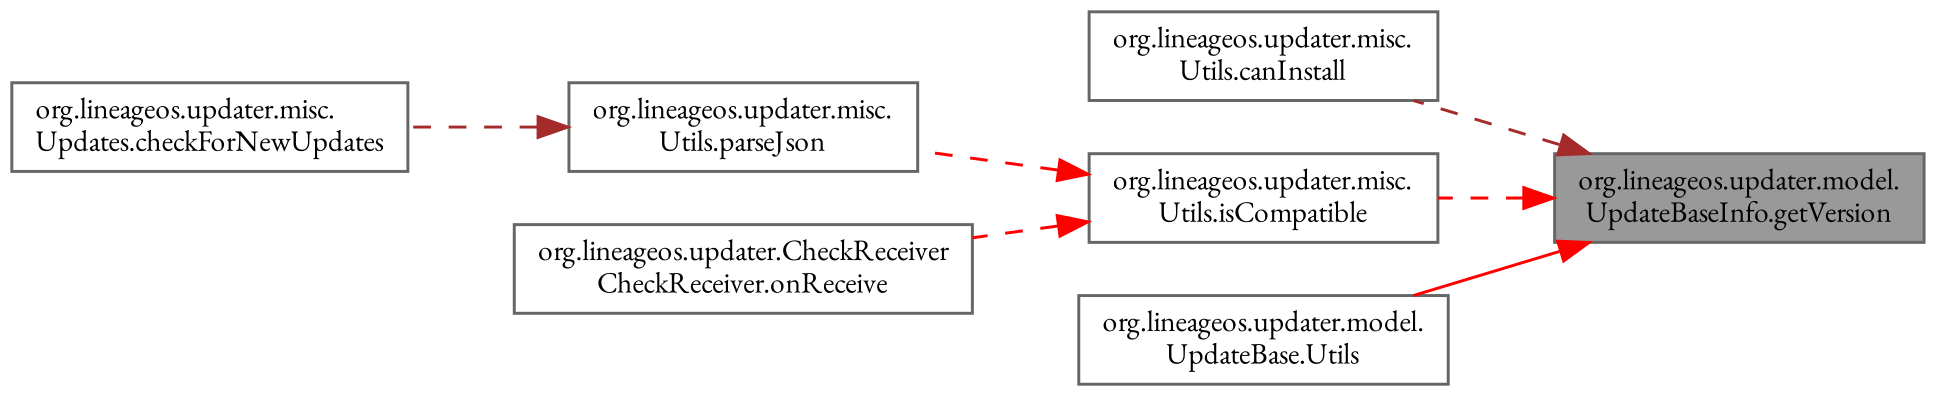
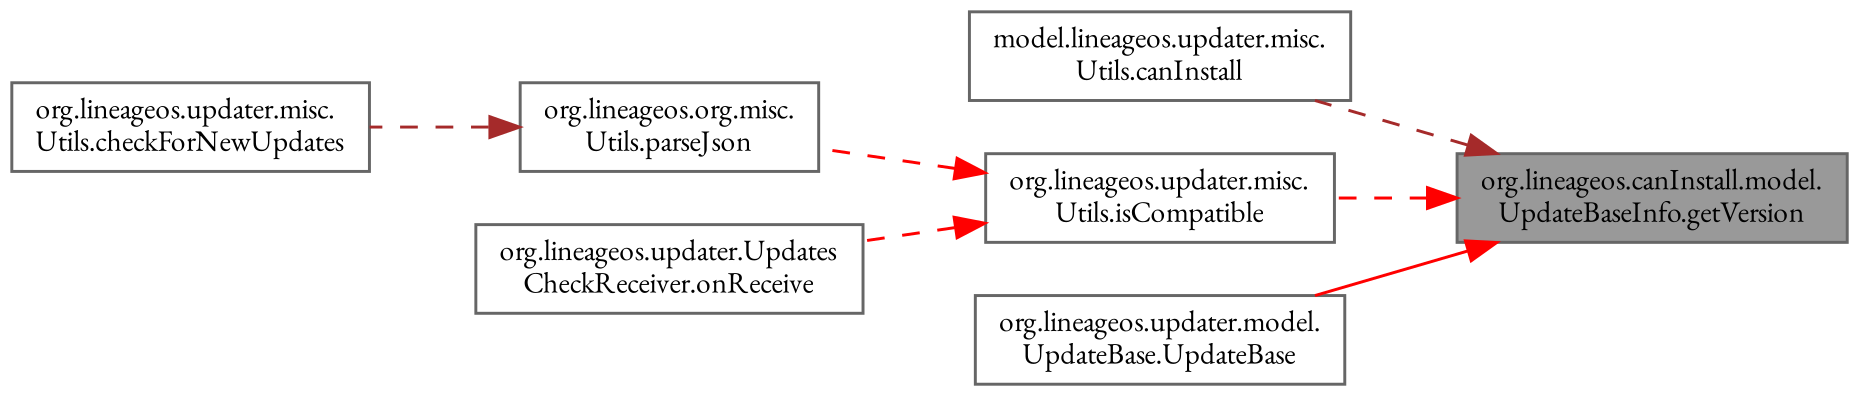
node "org.lineageos.updater.misc. Utils.canInstall": label "org.lineageos.updater.misc. Utils.canInstall" -> "model.lineageos.updater.misc. Utils.canInstall"
node "org.lineageos.updater.misc. Updates.checkForNewUpdates": label "org.lineageos.updater.misc. Updates.checkForNewUpdates" -> "org.lineageos.updater.misc. Utils.checkForNewUpdates"
node "org.lineageos.updater.misc. Utils.parseJson": label "org.lineageos.updater.misc. Utils.parseJson" -> "org.lineageos.org.misc. Utils.parseJson"
node "org.lineageos.updater.model. UpdateBaseInfo.getVersion": label "org.lineageos.updater.model. UpdateBaseInfo.getVersion" -> "org.lineageos.canInstall.model. UpdateBaseInfo.getVersion"
node "org.lineageos.updater.CheckReceiver CheckReceiver.onReceive": label "org.lineageos.updater.CheckReceiver CheckReceiver.onReceive" -> "org.lineageos.updater.Updates CheckReceiver.onReceive"
node "org.lineageos.updater.model. UpdateBase.Utils": label "org.lineageos.updater.model. UpdateBase.Utils" -> "org.lineageos.updater.model. UpdateBase.UpdateBase"
